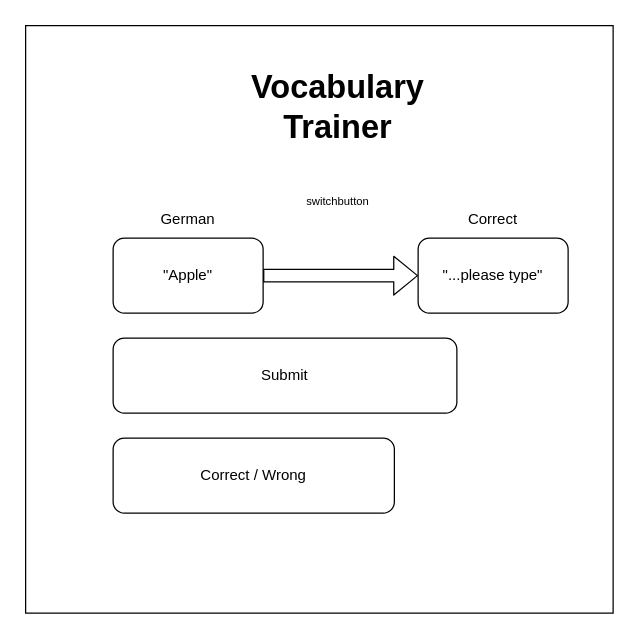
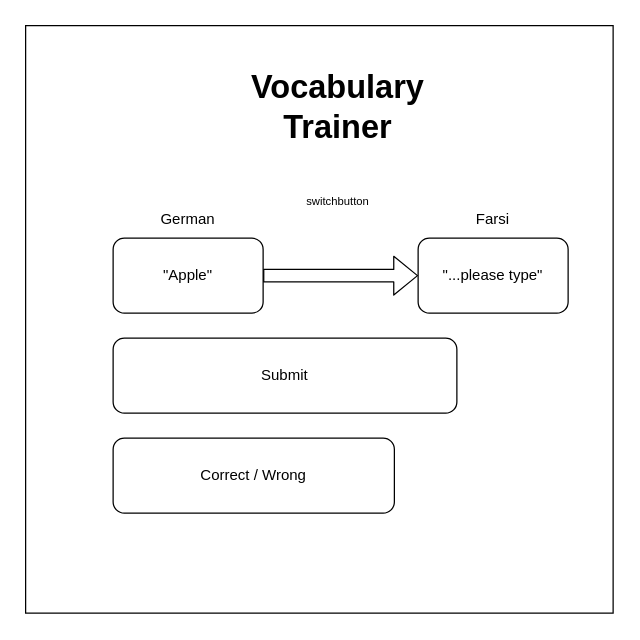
node "Correct": label "Correct" -> "Farsi"
